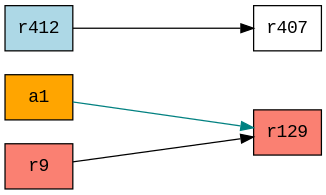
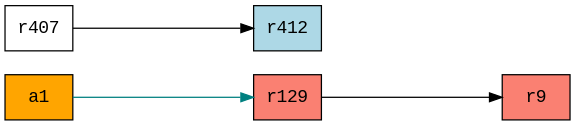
edge "r412" -> "r407": reversed
edge "r9" -> "r129": reversed
